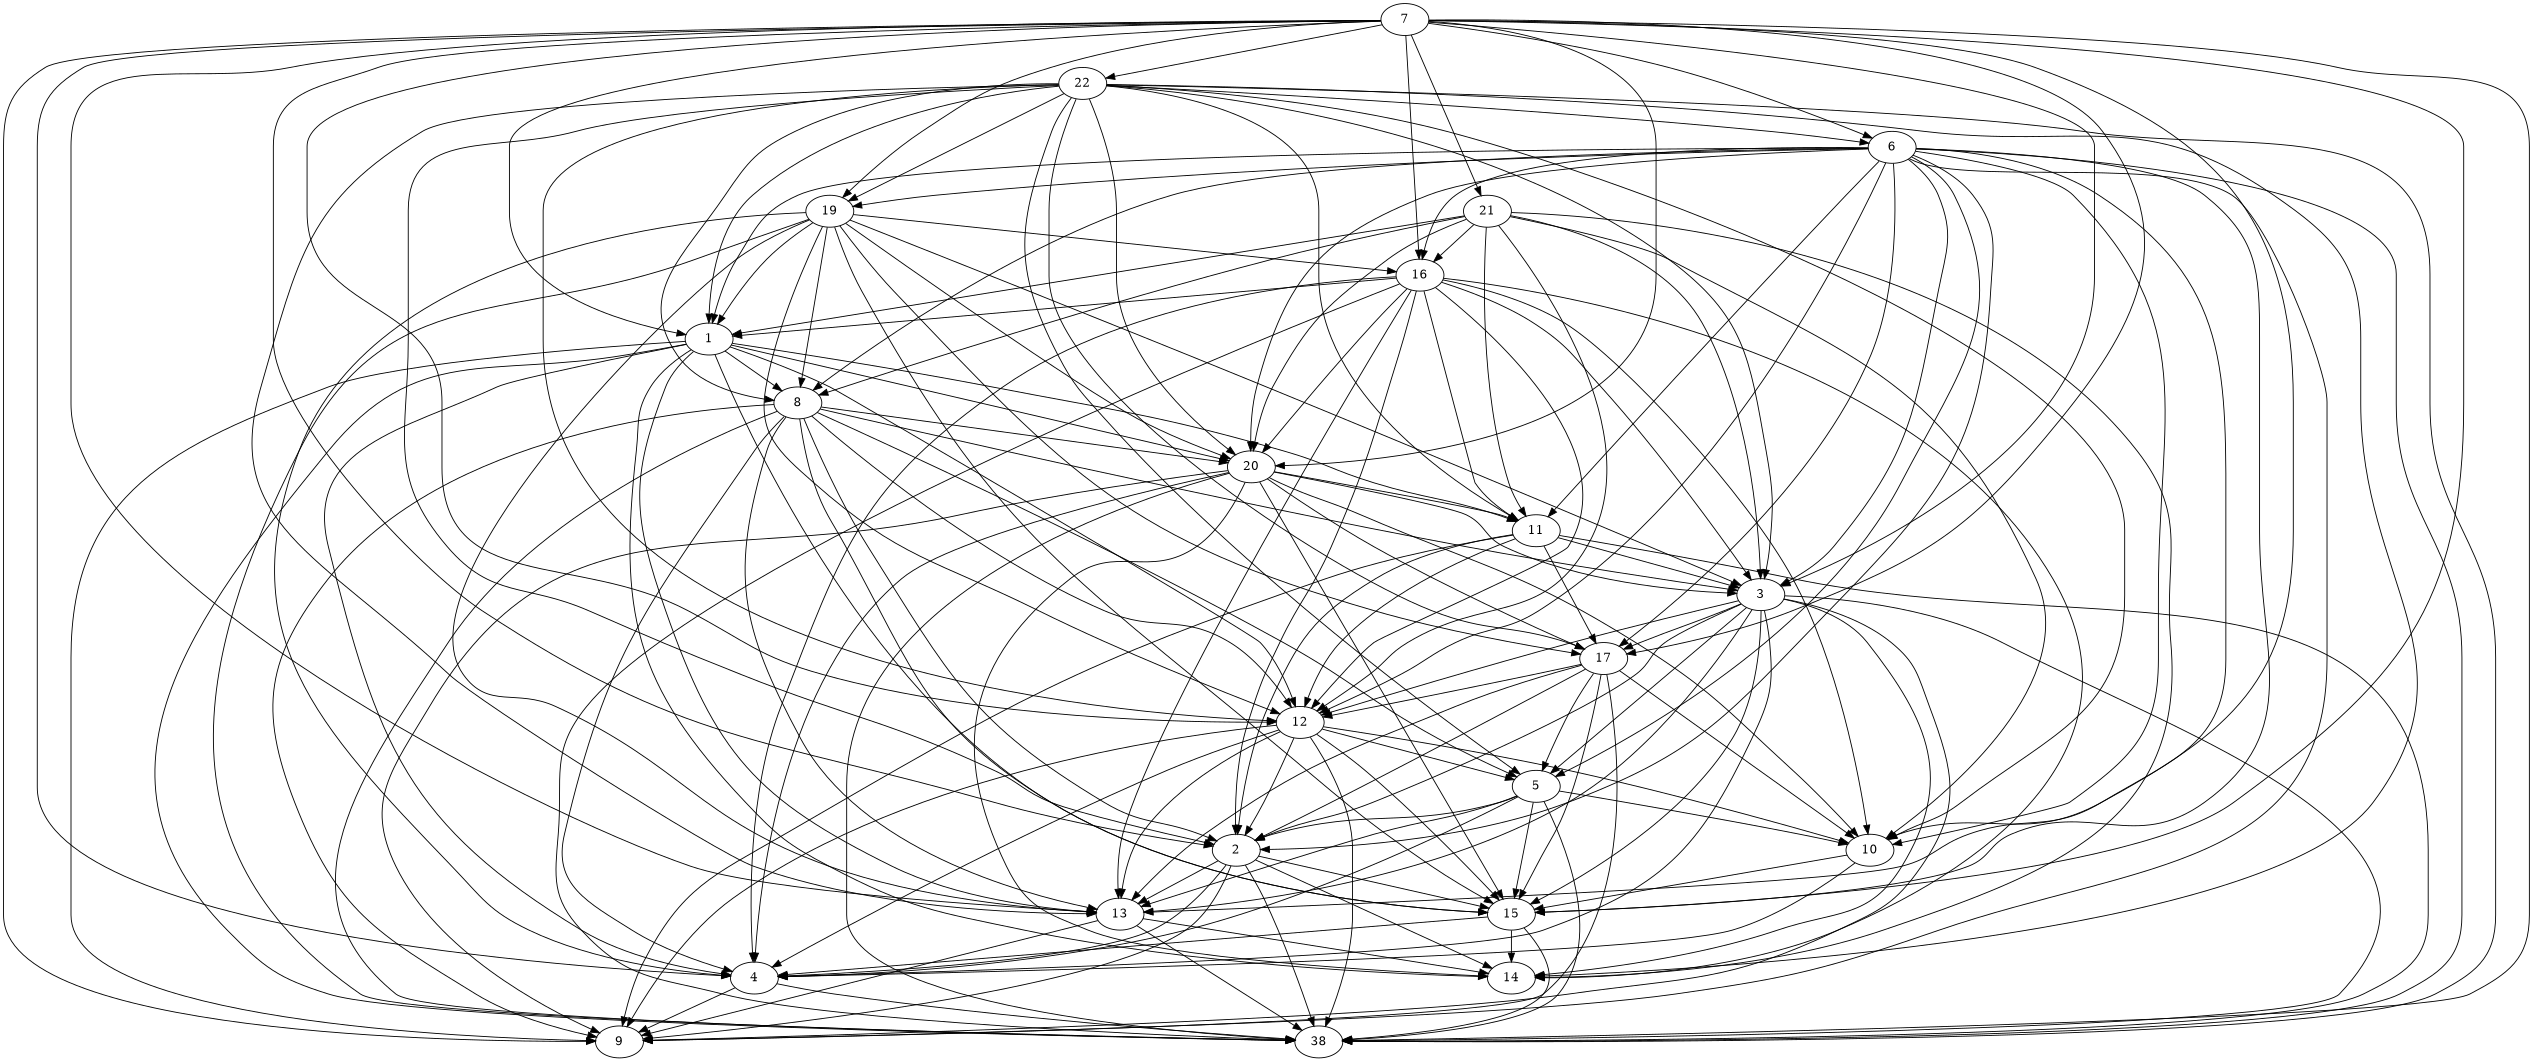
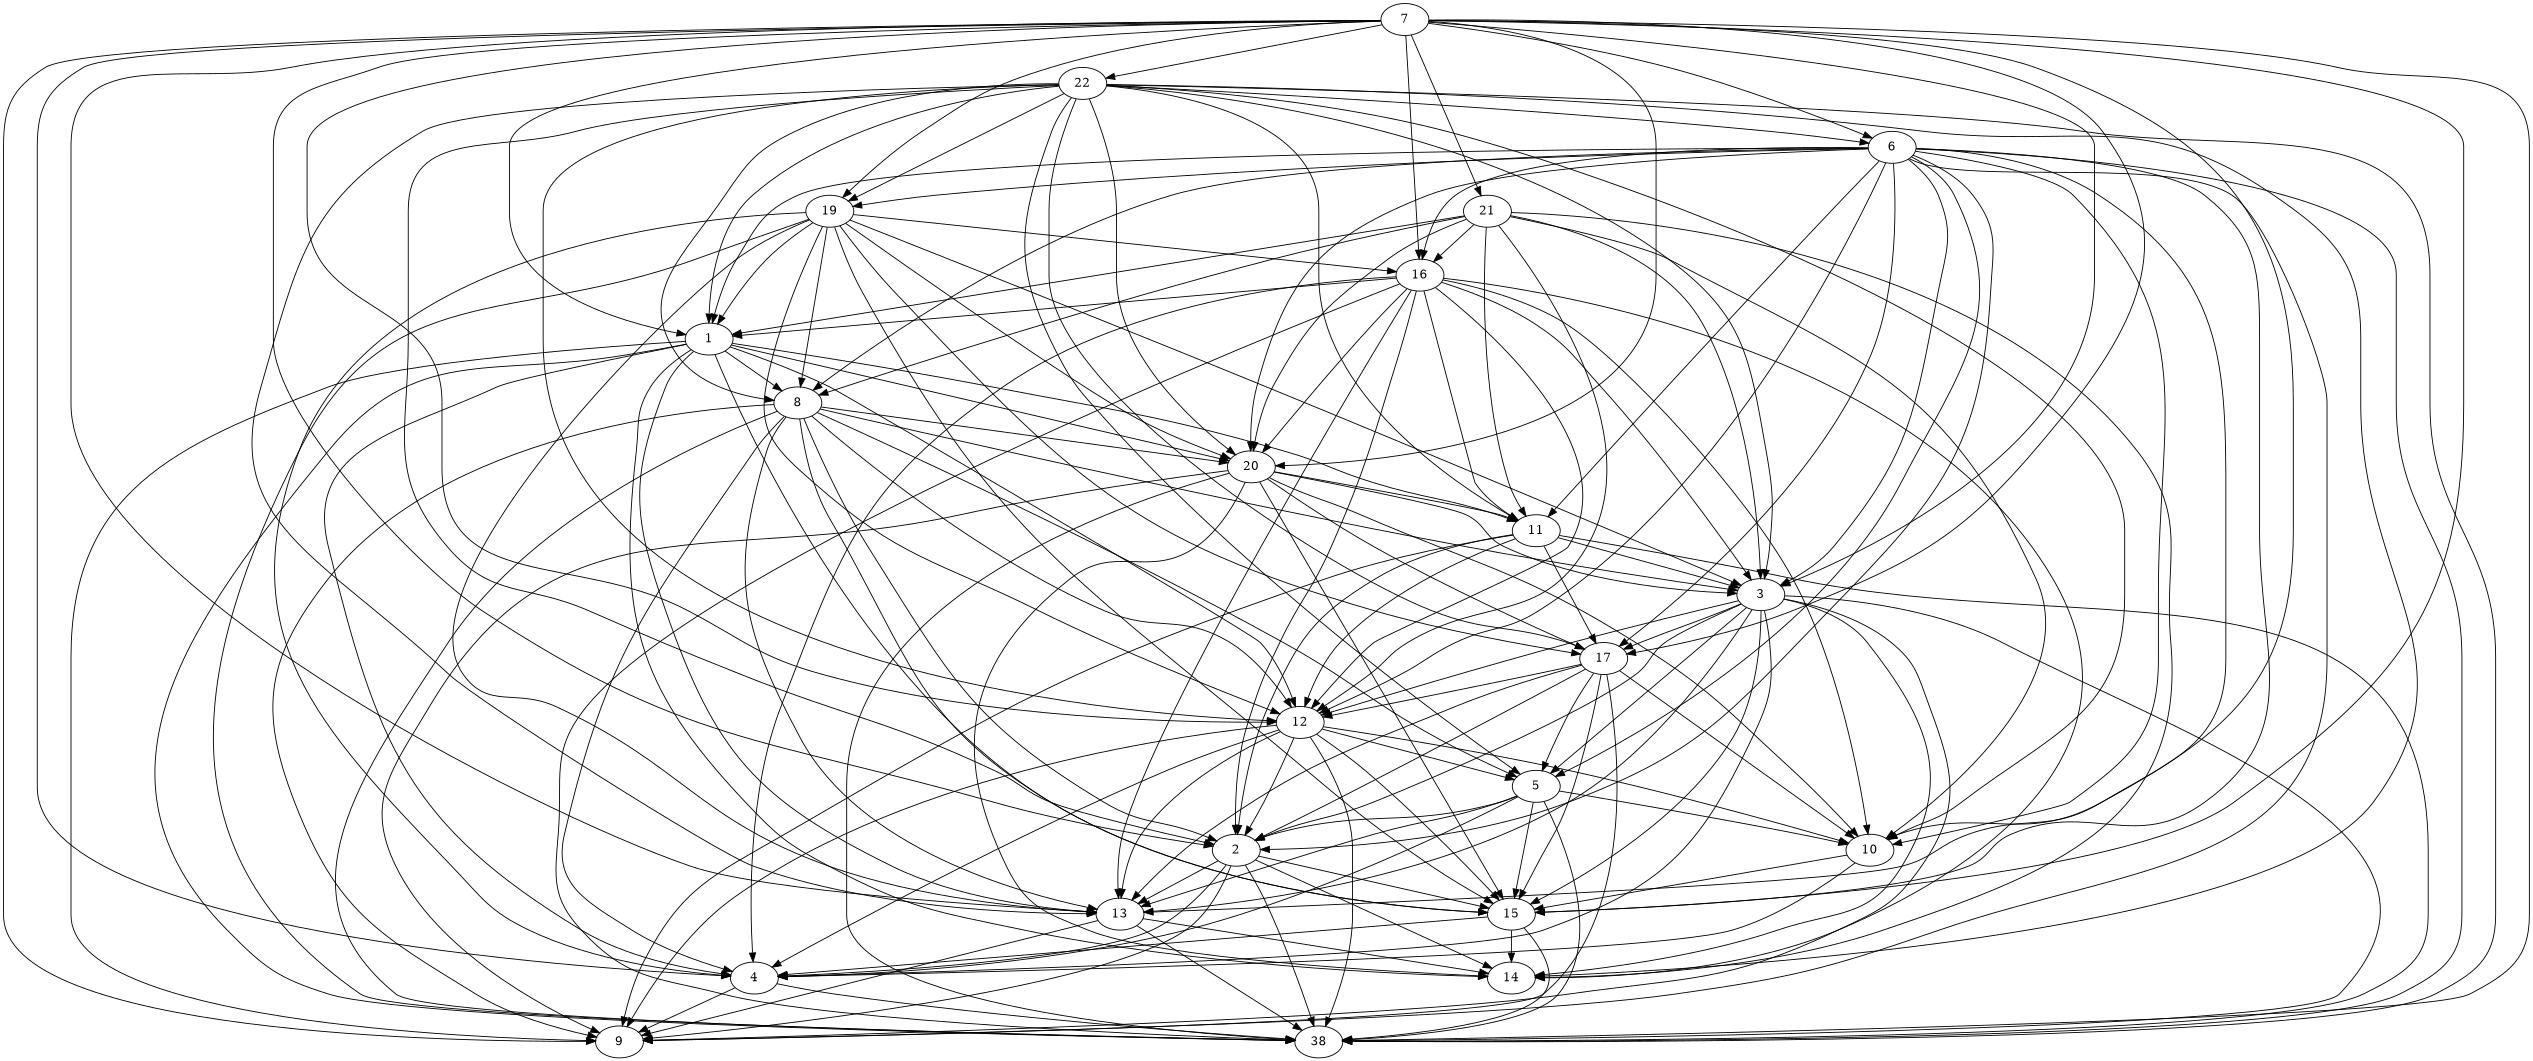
edge "20" -> "4": removed
